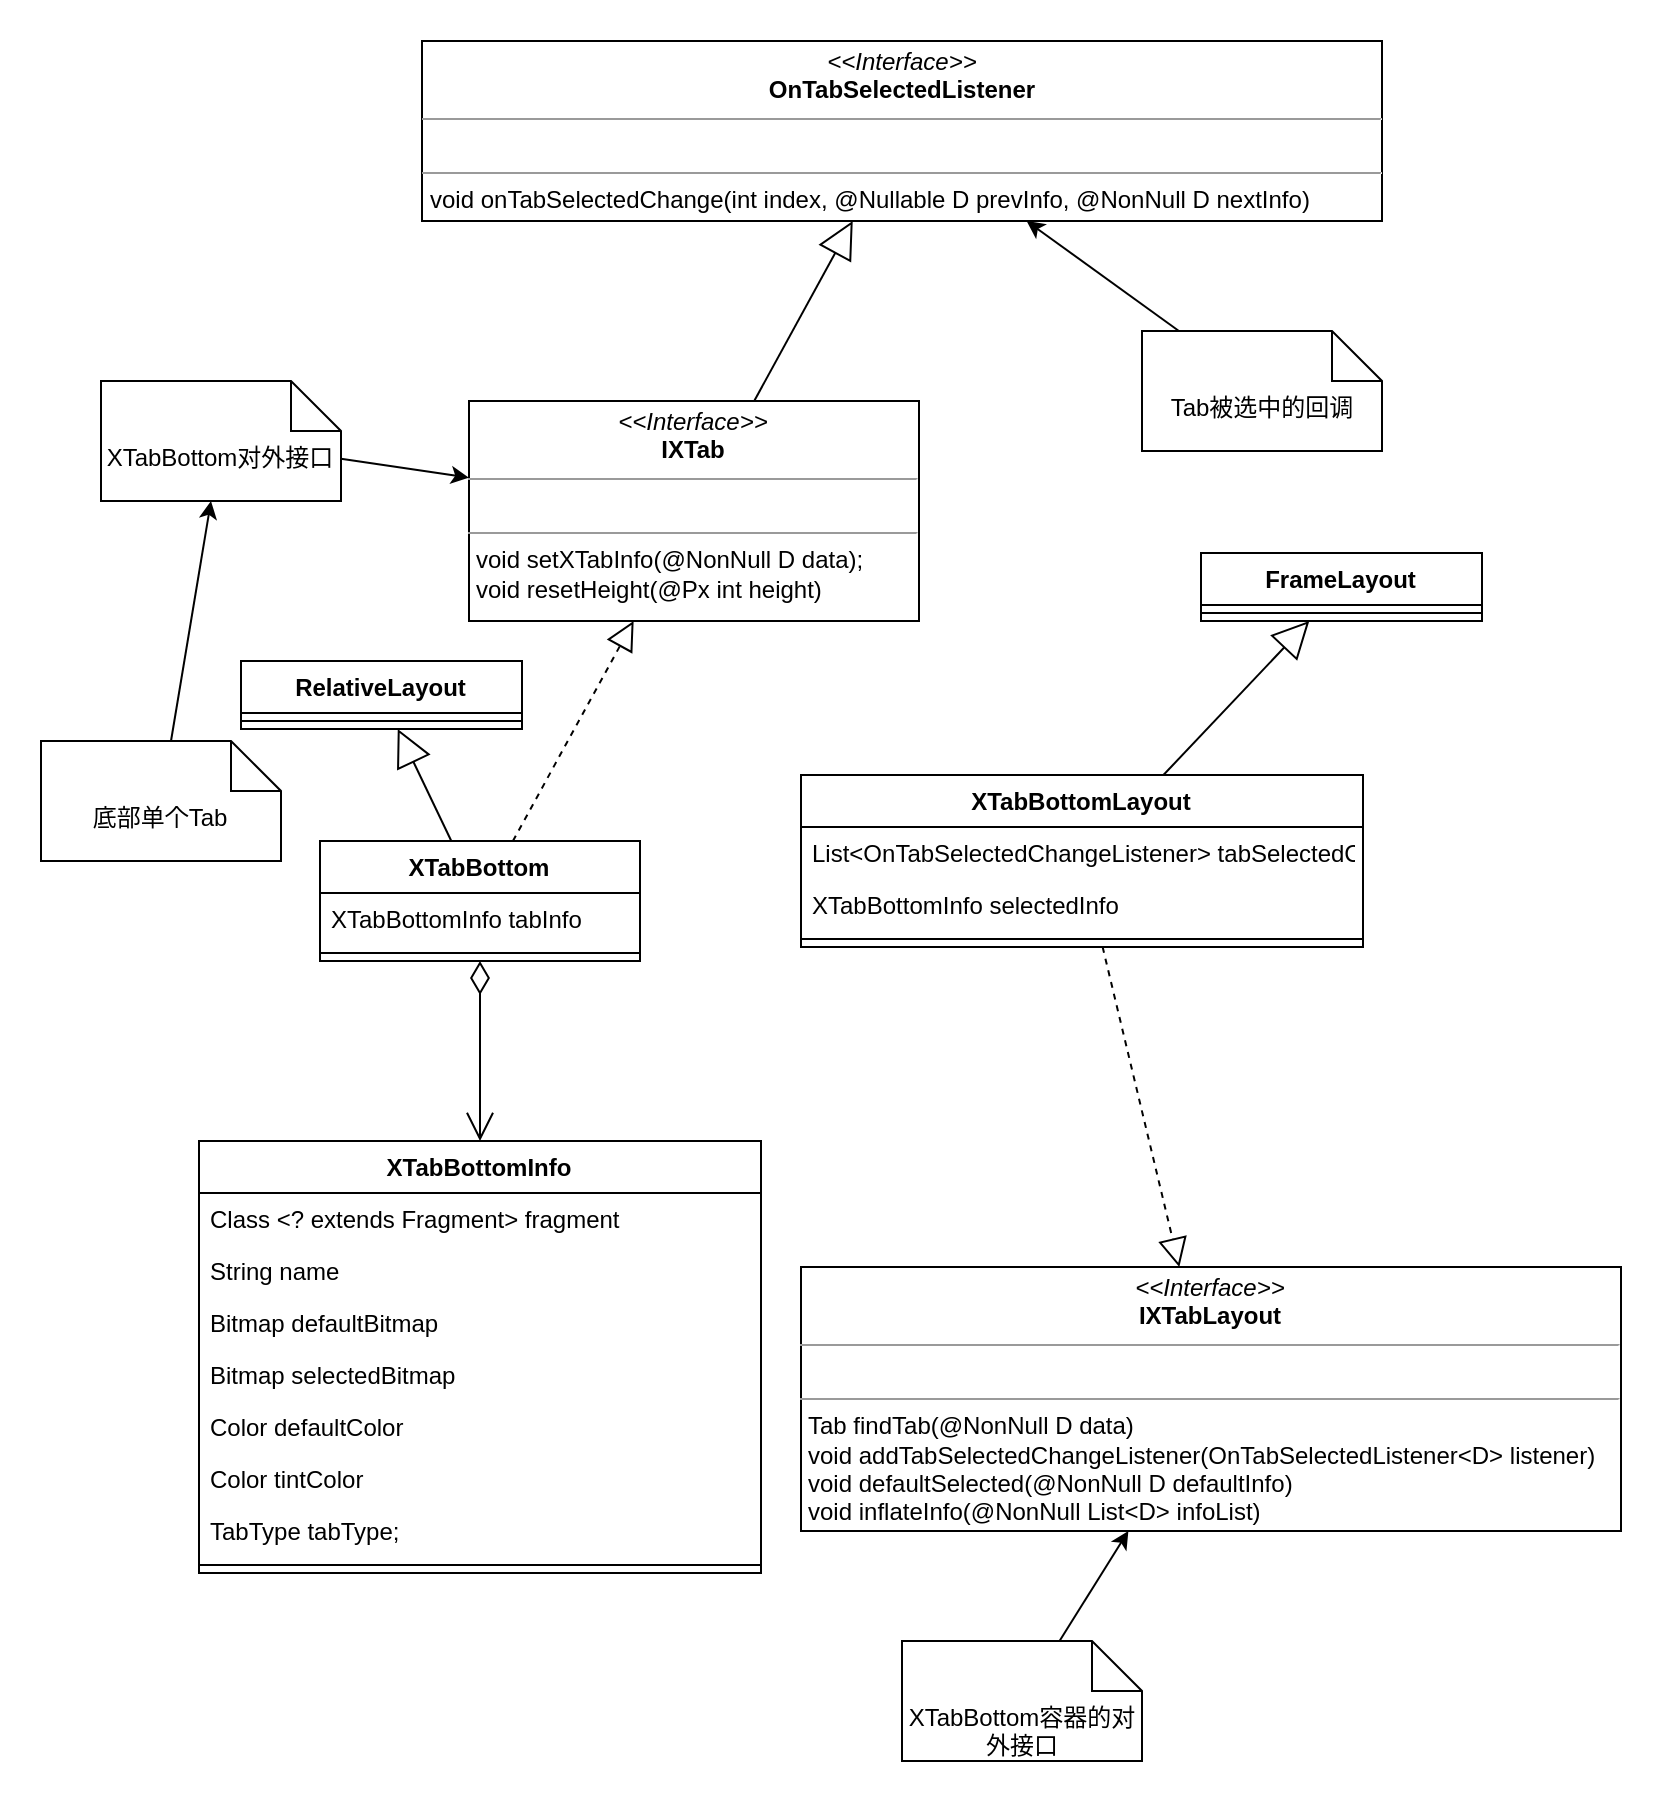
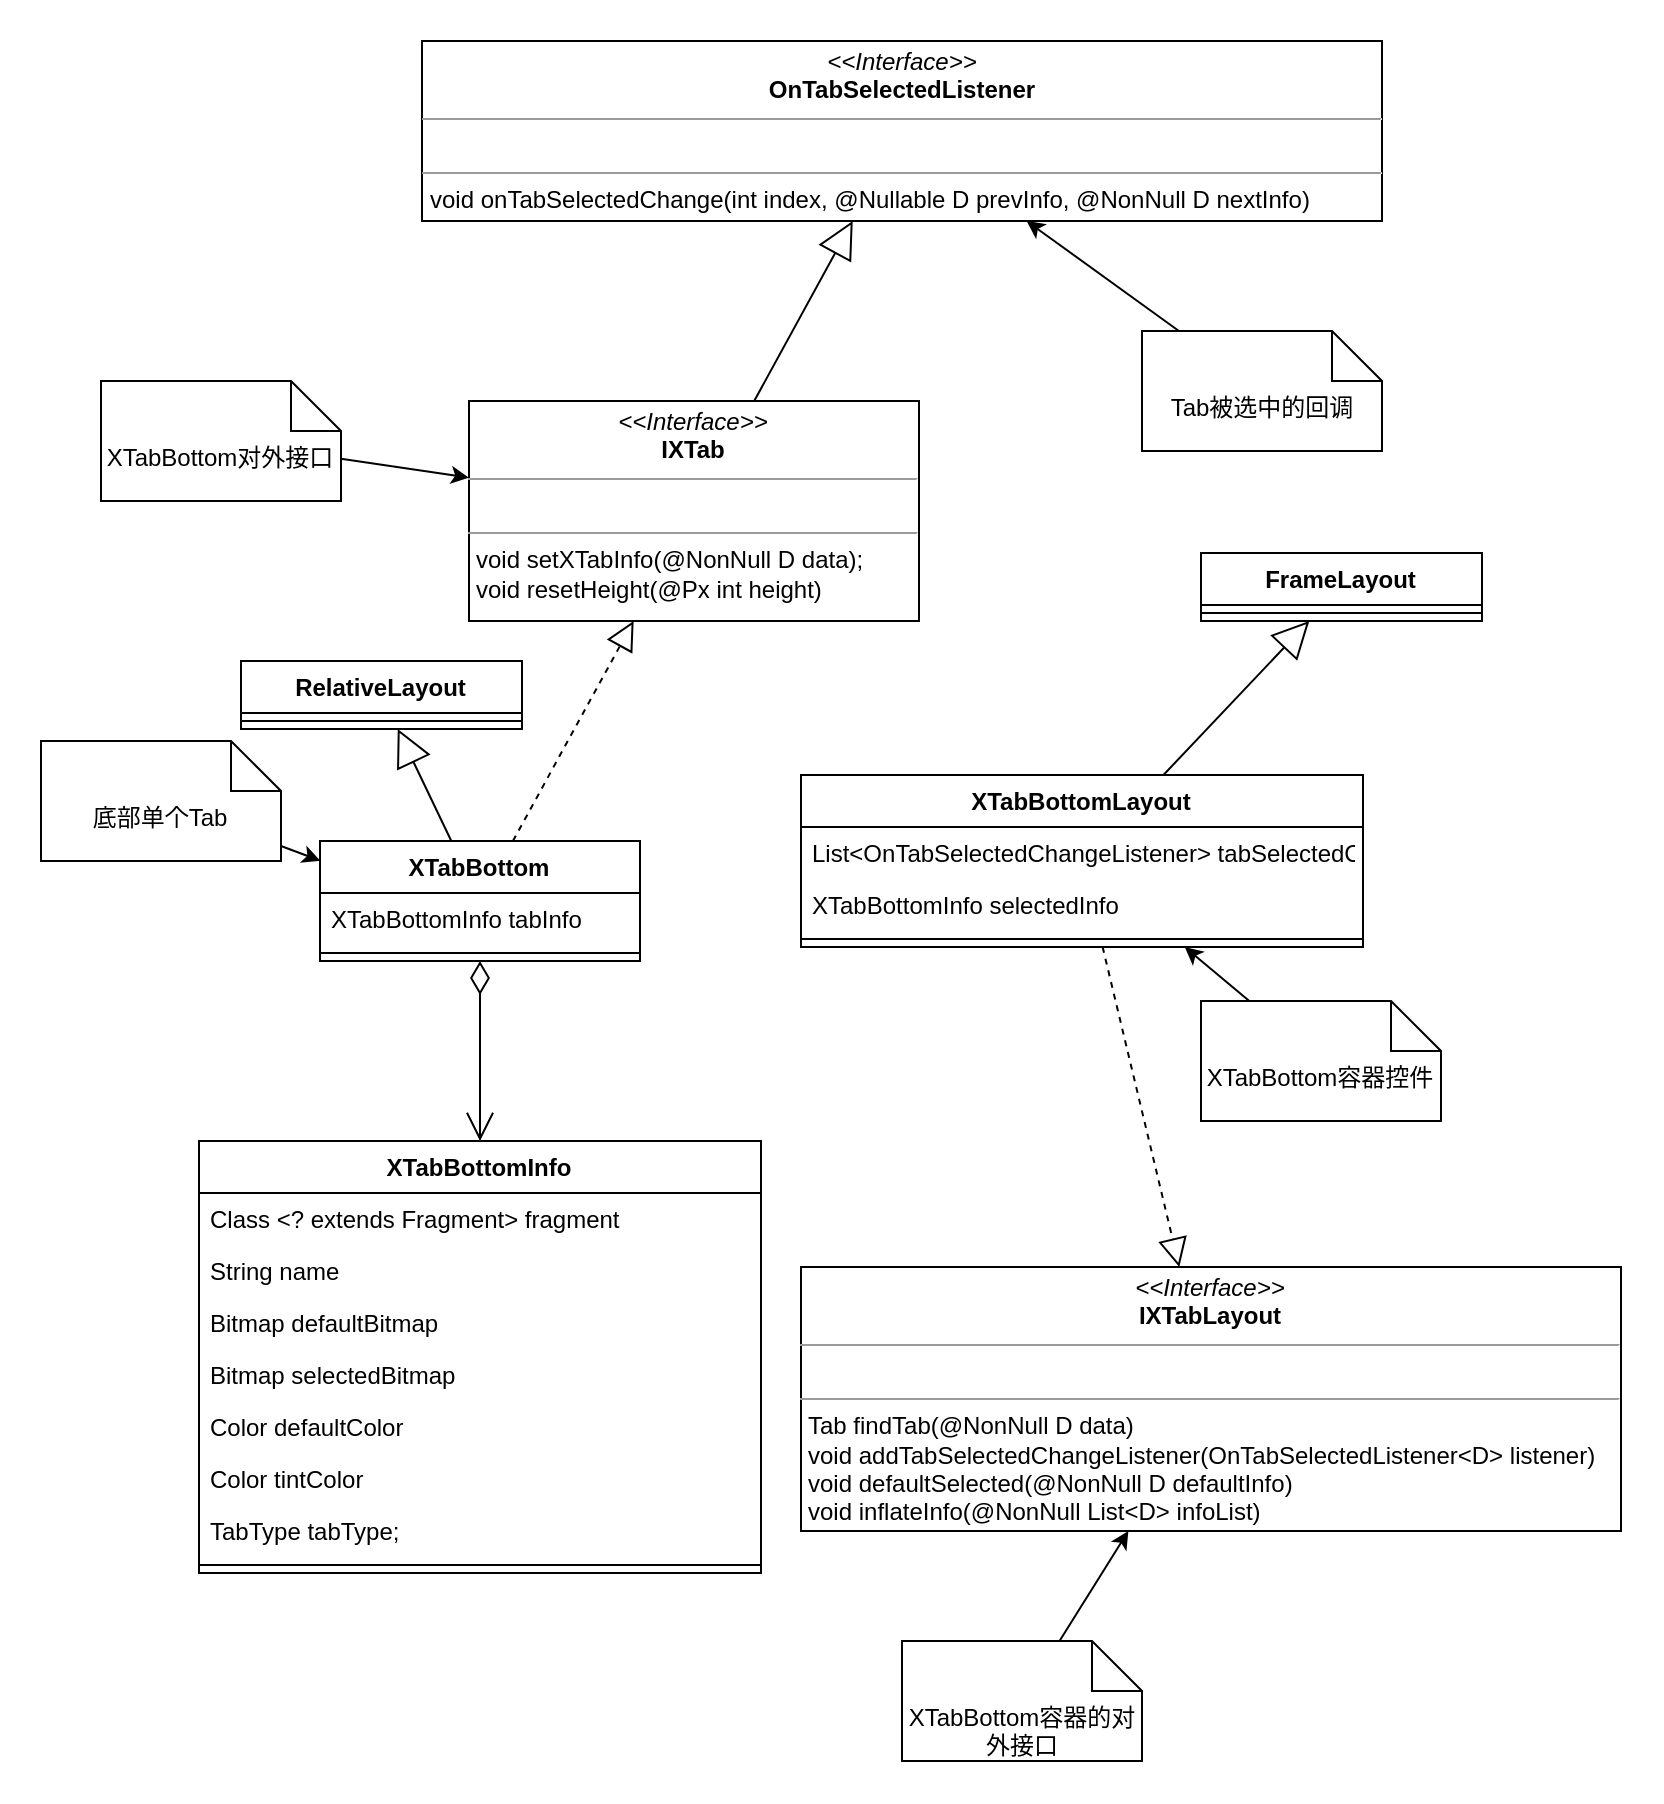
edge "底部单个Tab" -> "XTabBottom对外接口": now "底部单个Tab" -> "XTabBottom"
edge "XTabBottom容器控件" -> "XTabBottomLayout": added
node "XTabBottom容器控件": added
